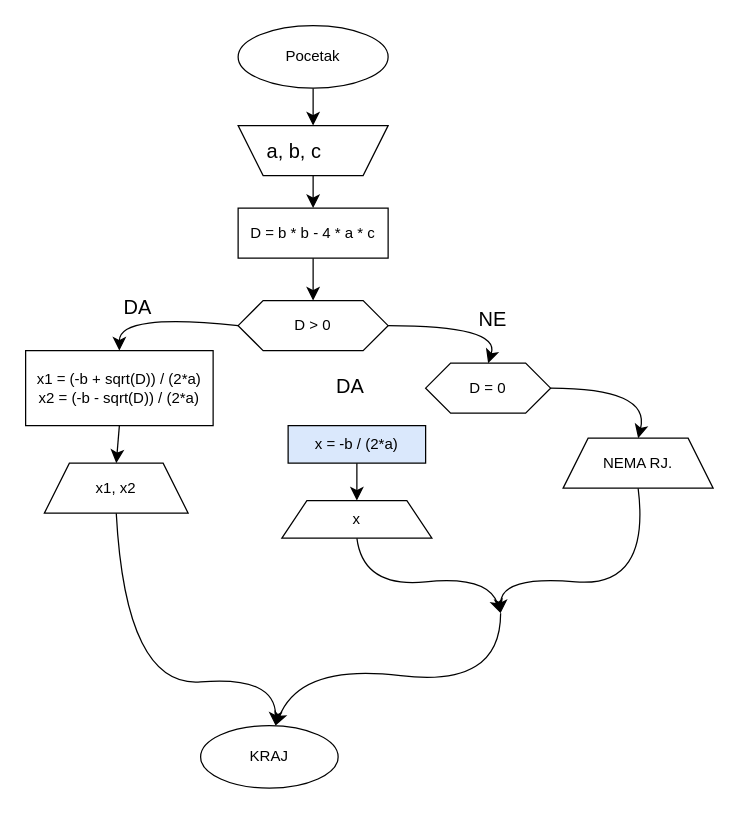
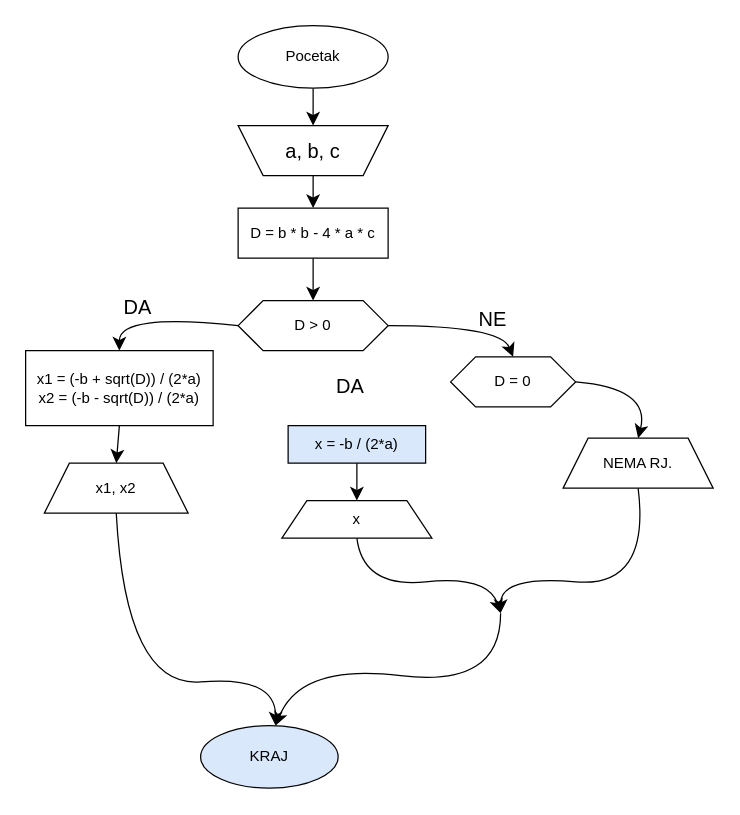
node "a, b, c": moved (294, 151) -> (313, 151)
node "D = 0": moved (488, 388) -> (513, 382)
node "KRAJ": fillcolor #ffffff -> #dae8fc
